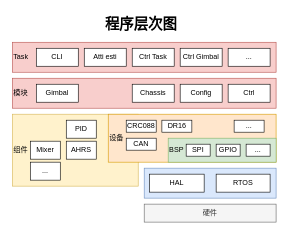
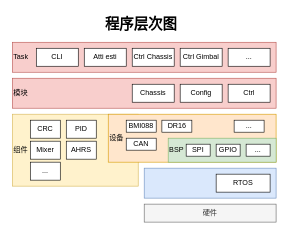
node "Ctrl Task": label "Ctrl Task" -> "Ctrl Chassis"
node "Gimbal": removed
node "CRC088": label "CRC088" -> "BMI088"
node "CRC": added
node "HAL": removed
